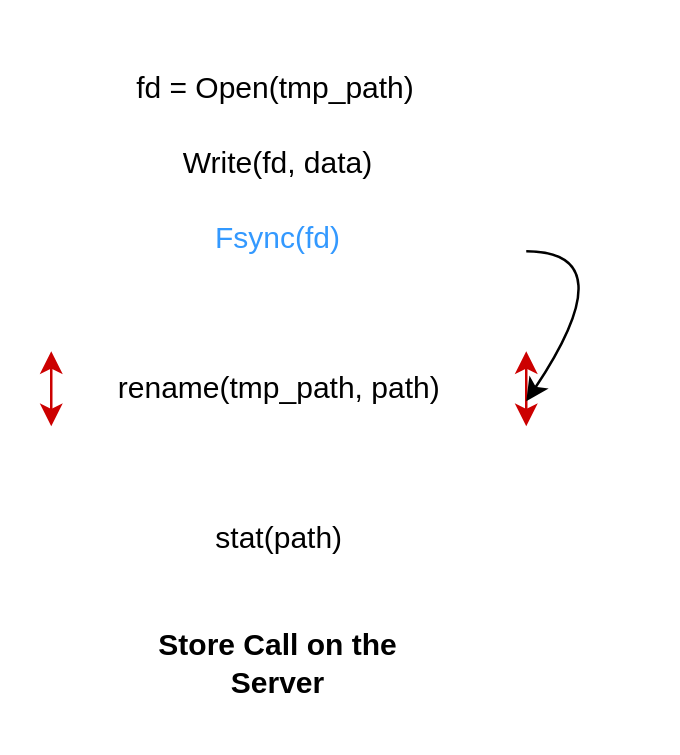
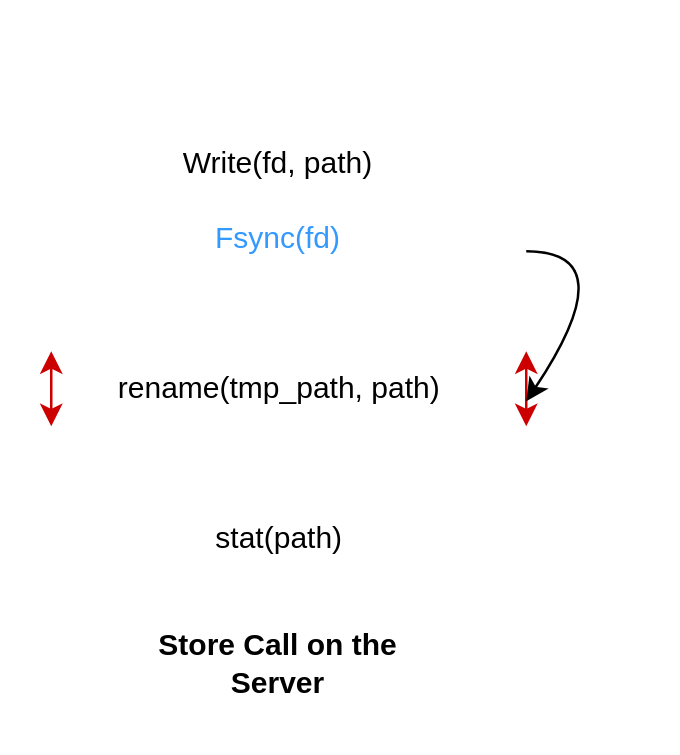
node "fd = Open(tmp_path)": removed
node "Write(fd, data)": label "Write(fd, data)" -> "Write(fd, path)"
